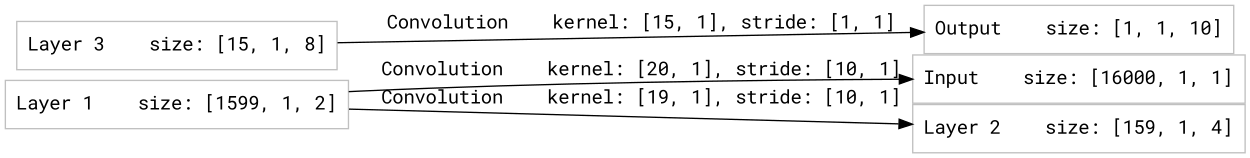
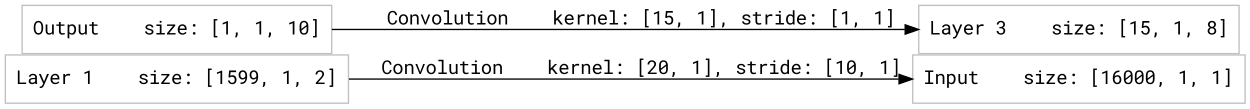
edge "Layer 3    size: [15, 1, 8]" -> "Output    size: [1, 1, 10]": reversed
node "Layer 2    size: [159, 1, 4]": removed
